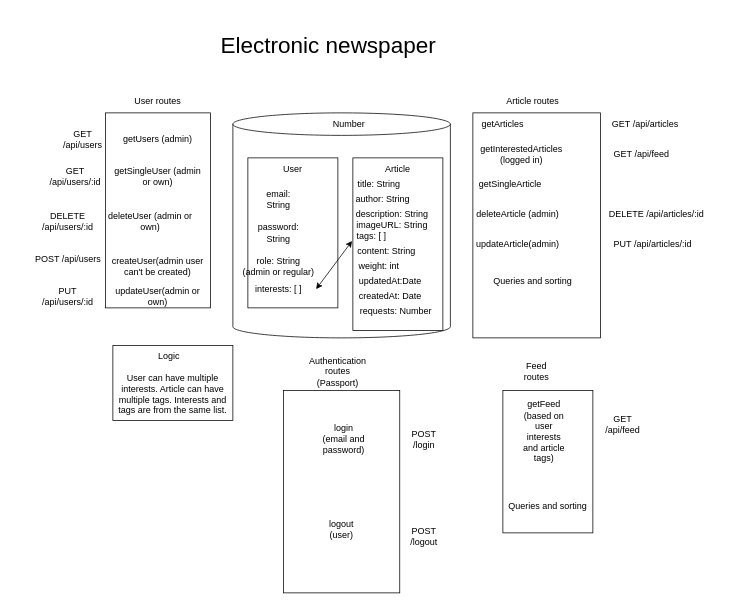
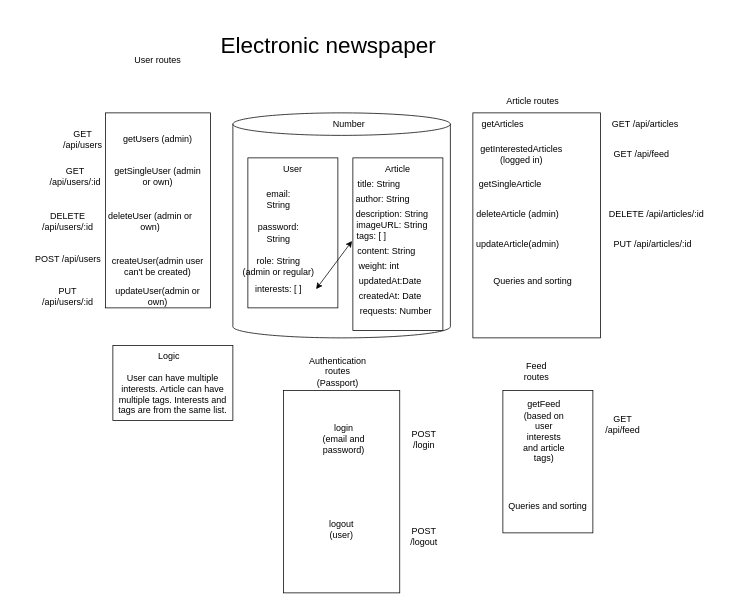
node "User routes": moved (158, 102) -> (158, 60)
